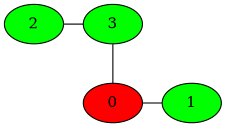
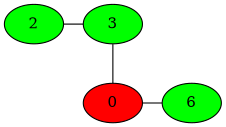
node "1": label "1" -> "6"
